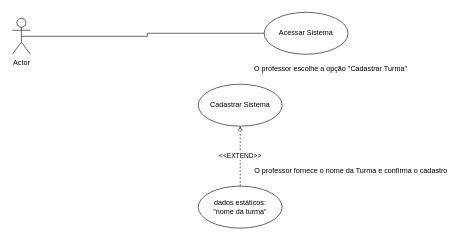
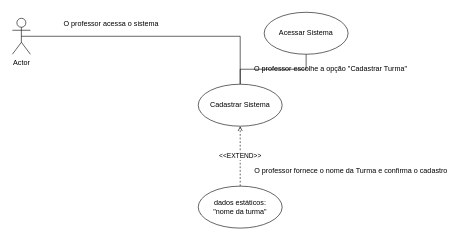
node "O professor acessa o sistema": added
edge "Acessar Sistema" -- "Actor": now "Cadastrar Sistema" -- "Actor"
edge "Acessar Sistema" -- "Cadastrar Sistema": added
